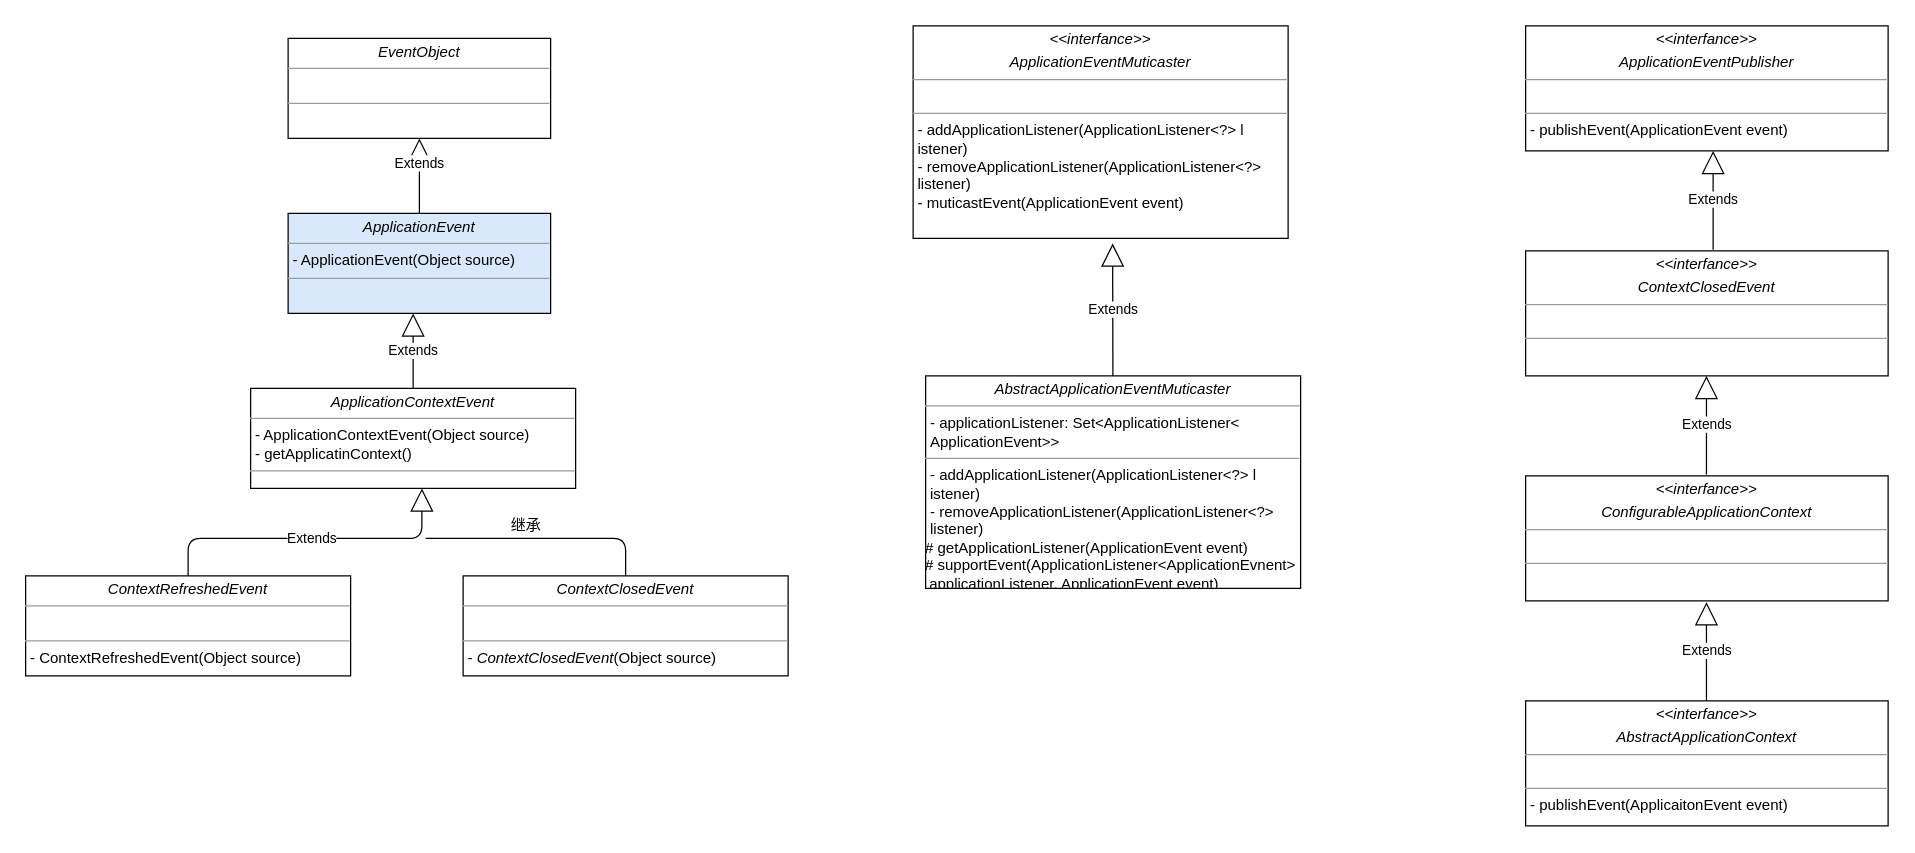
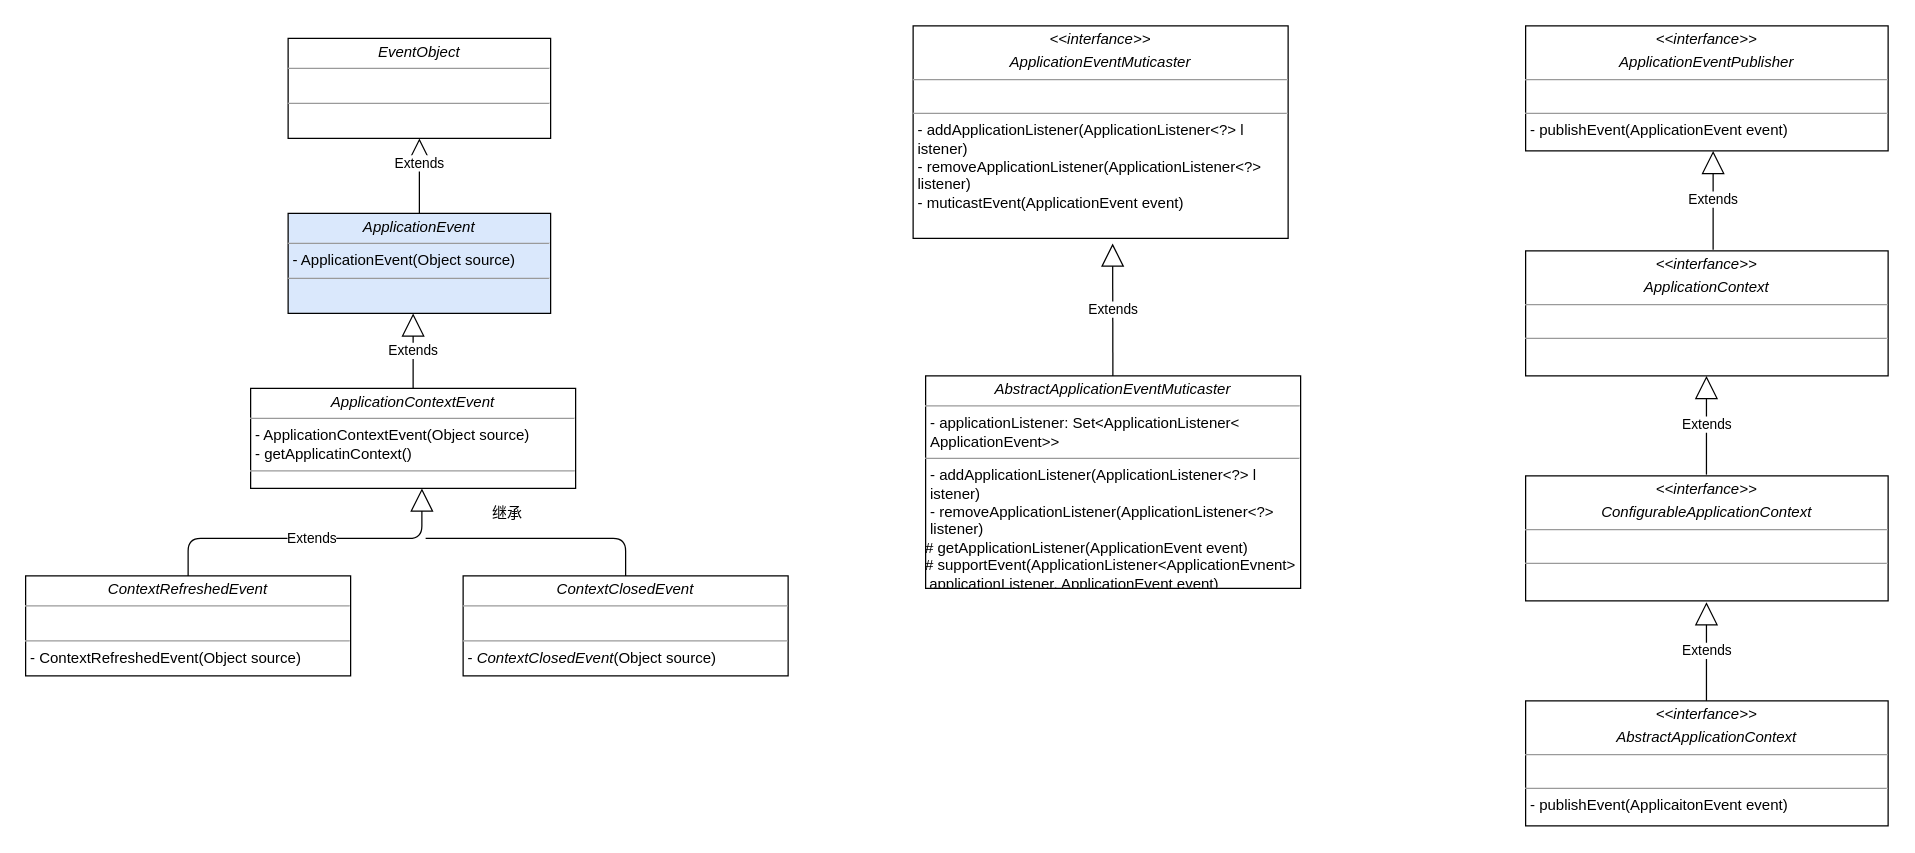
node "<<interfance>> ContextClosedEvent": label "<<interfance>> ContextClosedEvent" -> "<<interfance>> ApplicationContext"
node "继承": moved (526, 526) -> (507, 513)
